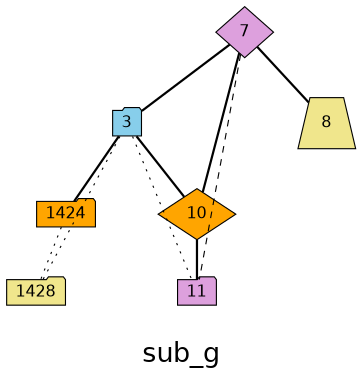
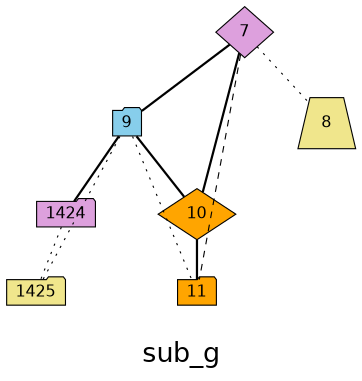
edge "7" -- "8": style bold -> dotted
node "3": label "3" -> "9"
node "1424": fillcolor orange -> plum
node "1428": label "1428" -> "1425"
node "11": fillcolor plum -> orange
